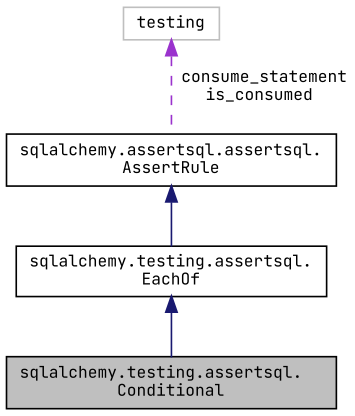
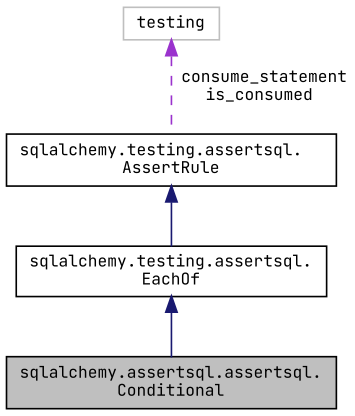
node "sqlalchemy.assertsql.assertsql. AssertRule": label "sqlalchemy.assertsql.assertsql. AssertRule" -> "sqlalchemy.testing.assertsql. AssertRule"
node "sqlalchemy.testing.assertsql. Conditional": label "sqlalchemy.testing.assertsql. Conditional" -> "sqlalchemy.assertsql.assertsql. Conditional"
